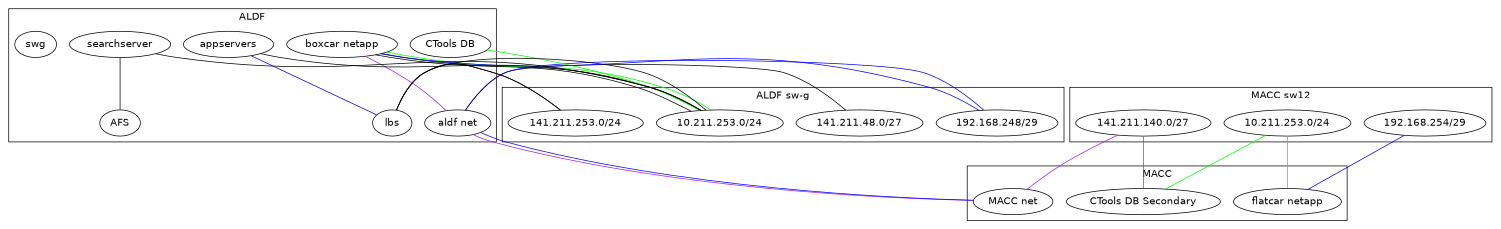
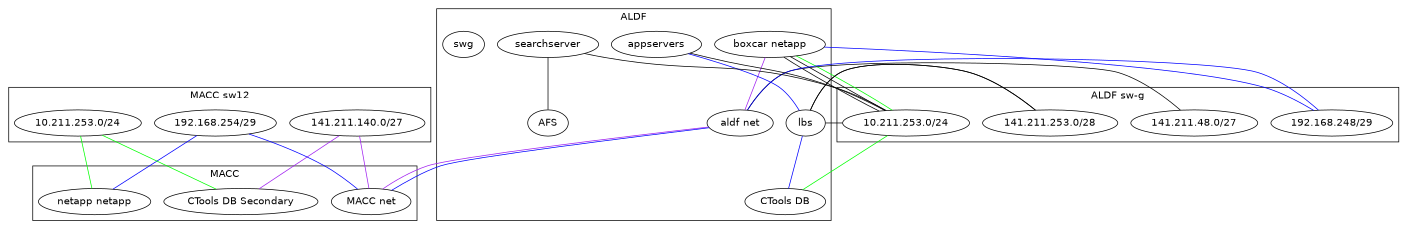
node "141.211.253.0/24": label "141.211.253.0/24" -> "141.211.253.0/28"
edge "192.168.254/29" -- "MACC net": added
edge "lbs" -- "CTools DB": added
node "flatcar netapp": label "flatcar netapp" -> "netapp netapp"
